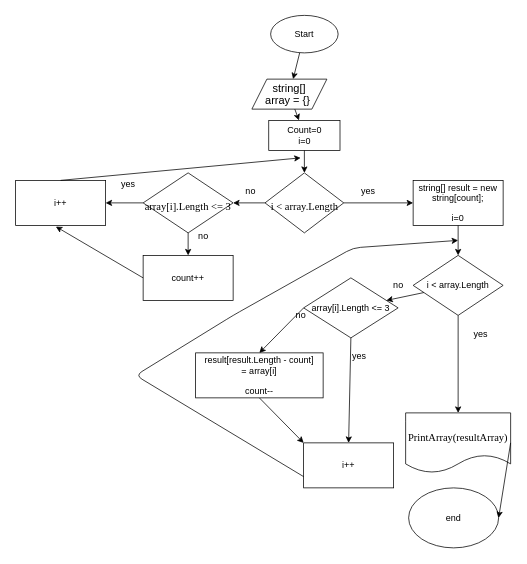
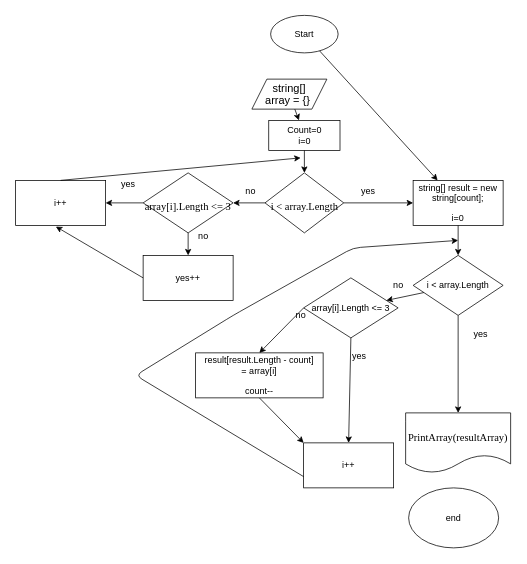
edge "Start" -> "string[] array = {}": now "Start" -> "string[] result = new string[count]; i=0"
node "count++": label "count++" -> "yes++"
edge "PrintArray(resultArray)" -> "end": removed
